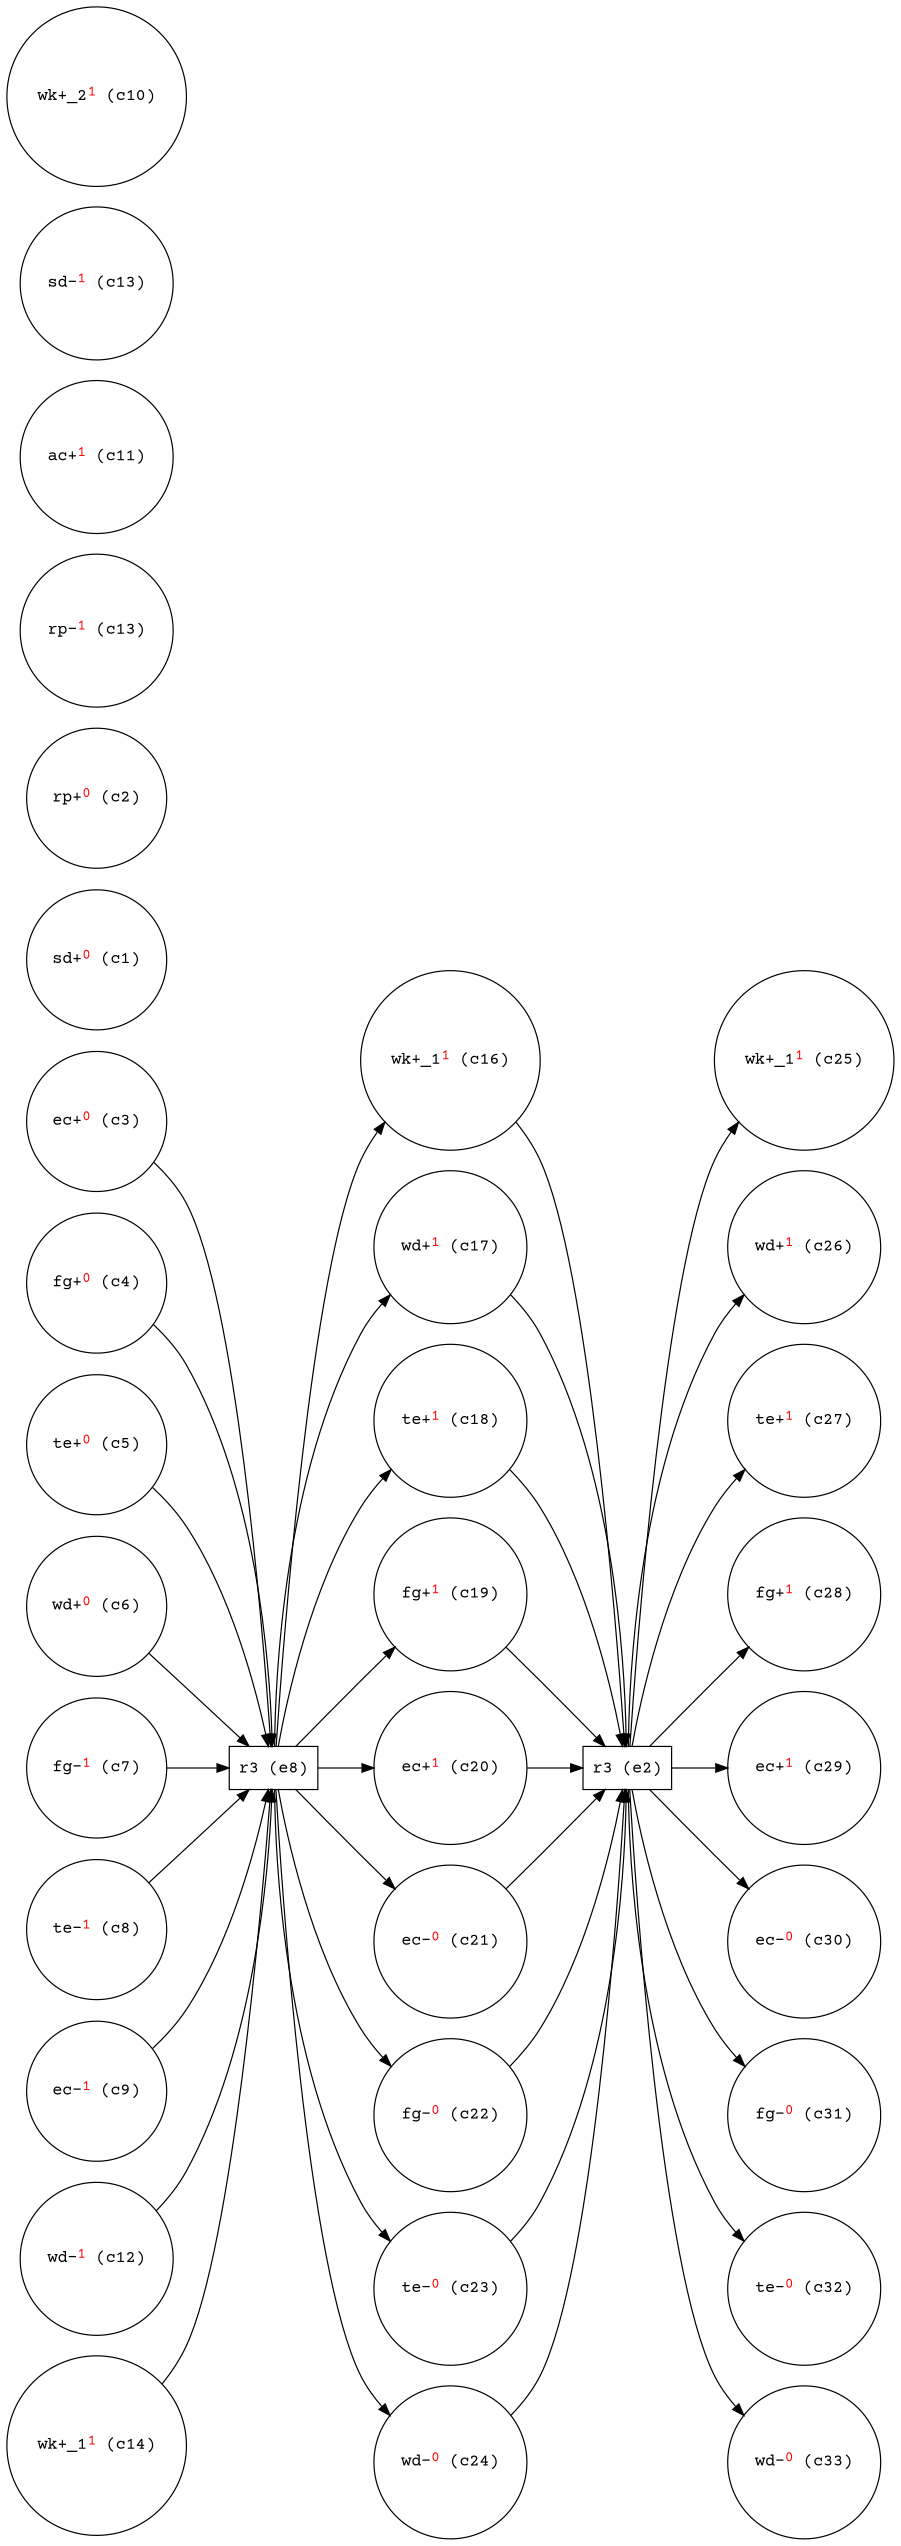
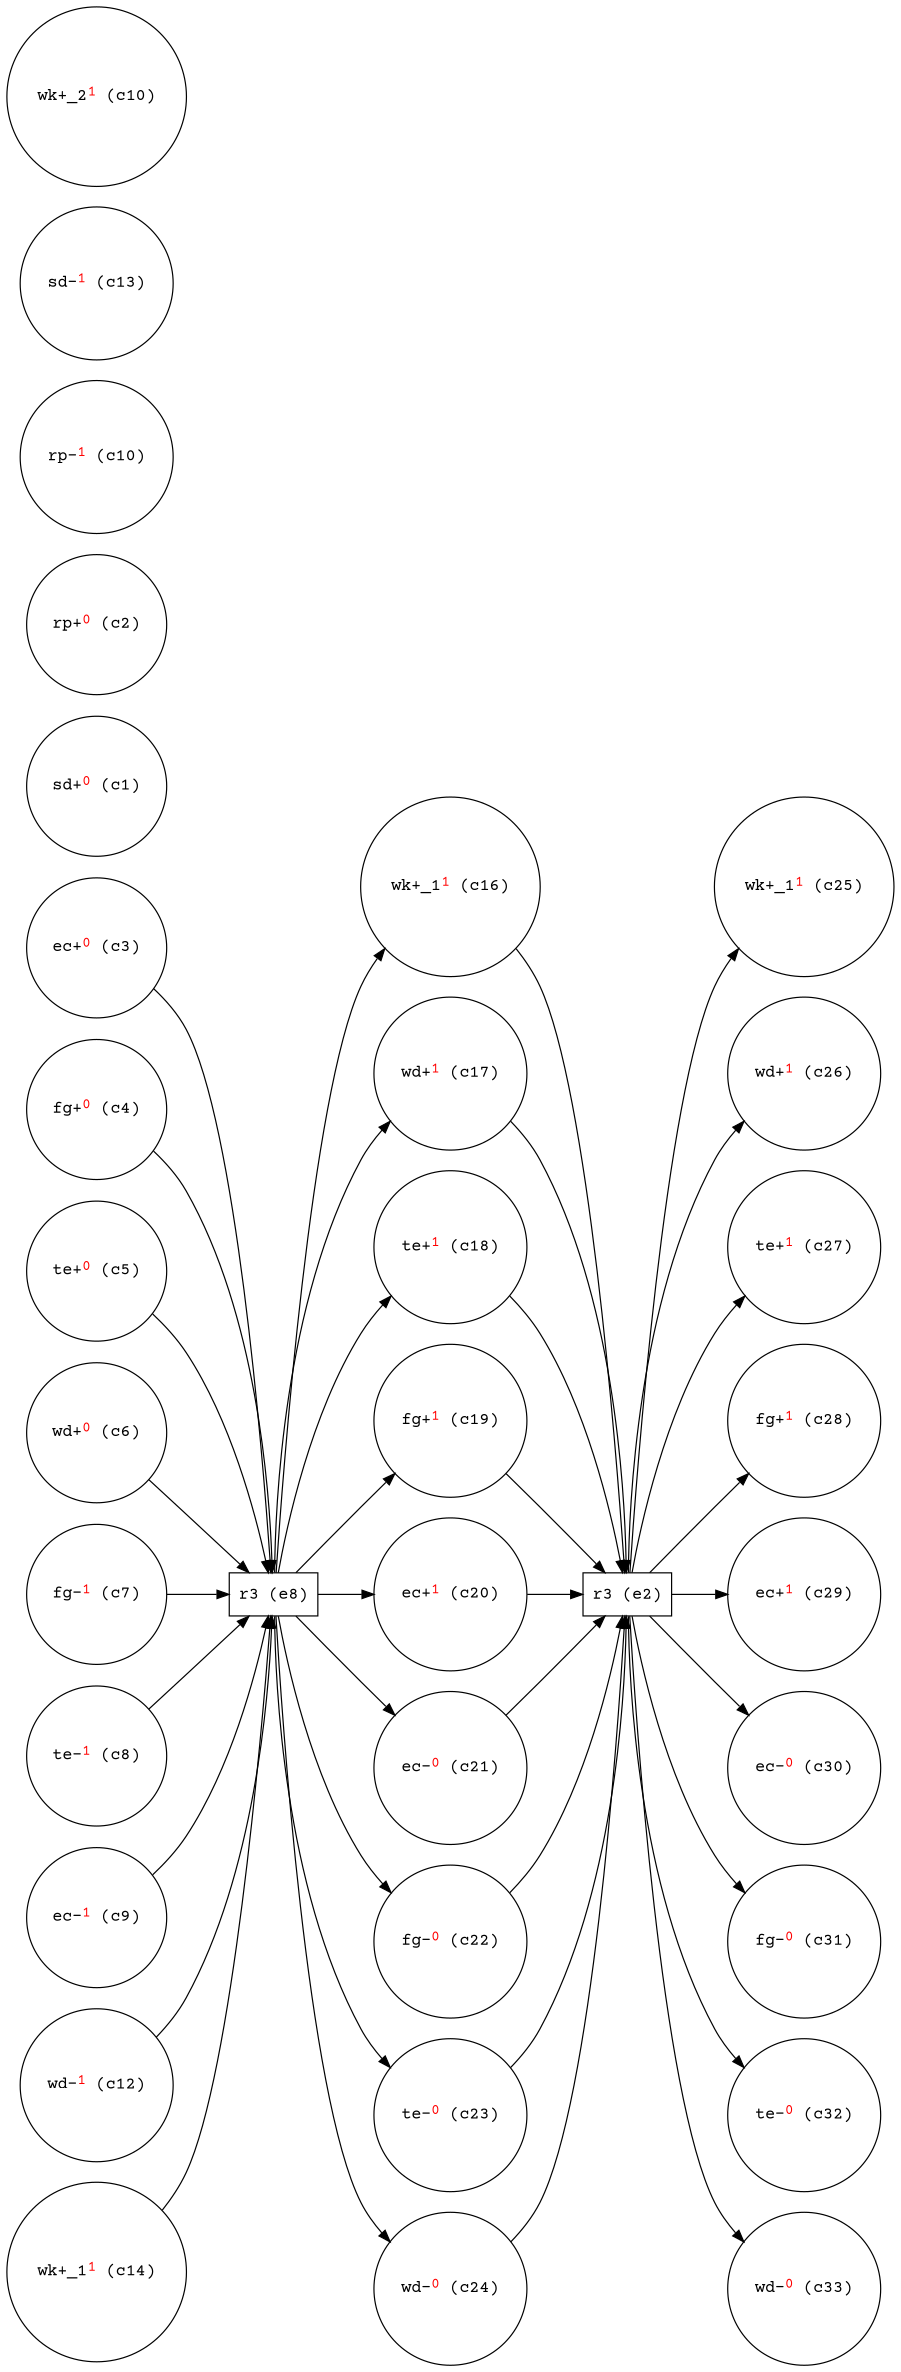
node "ac+": removed
node "rp-": text "(c13)" -> "(c10)"
